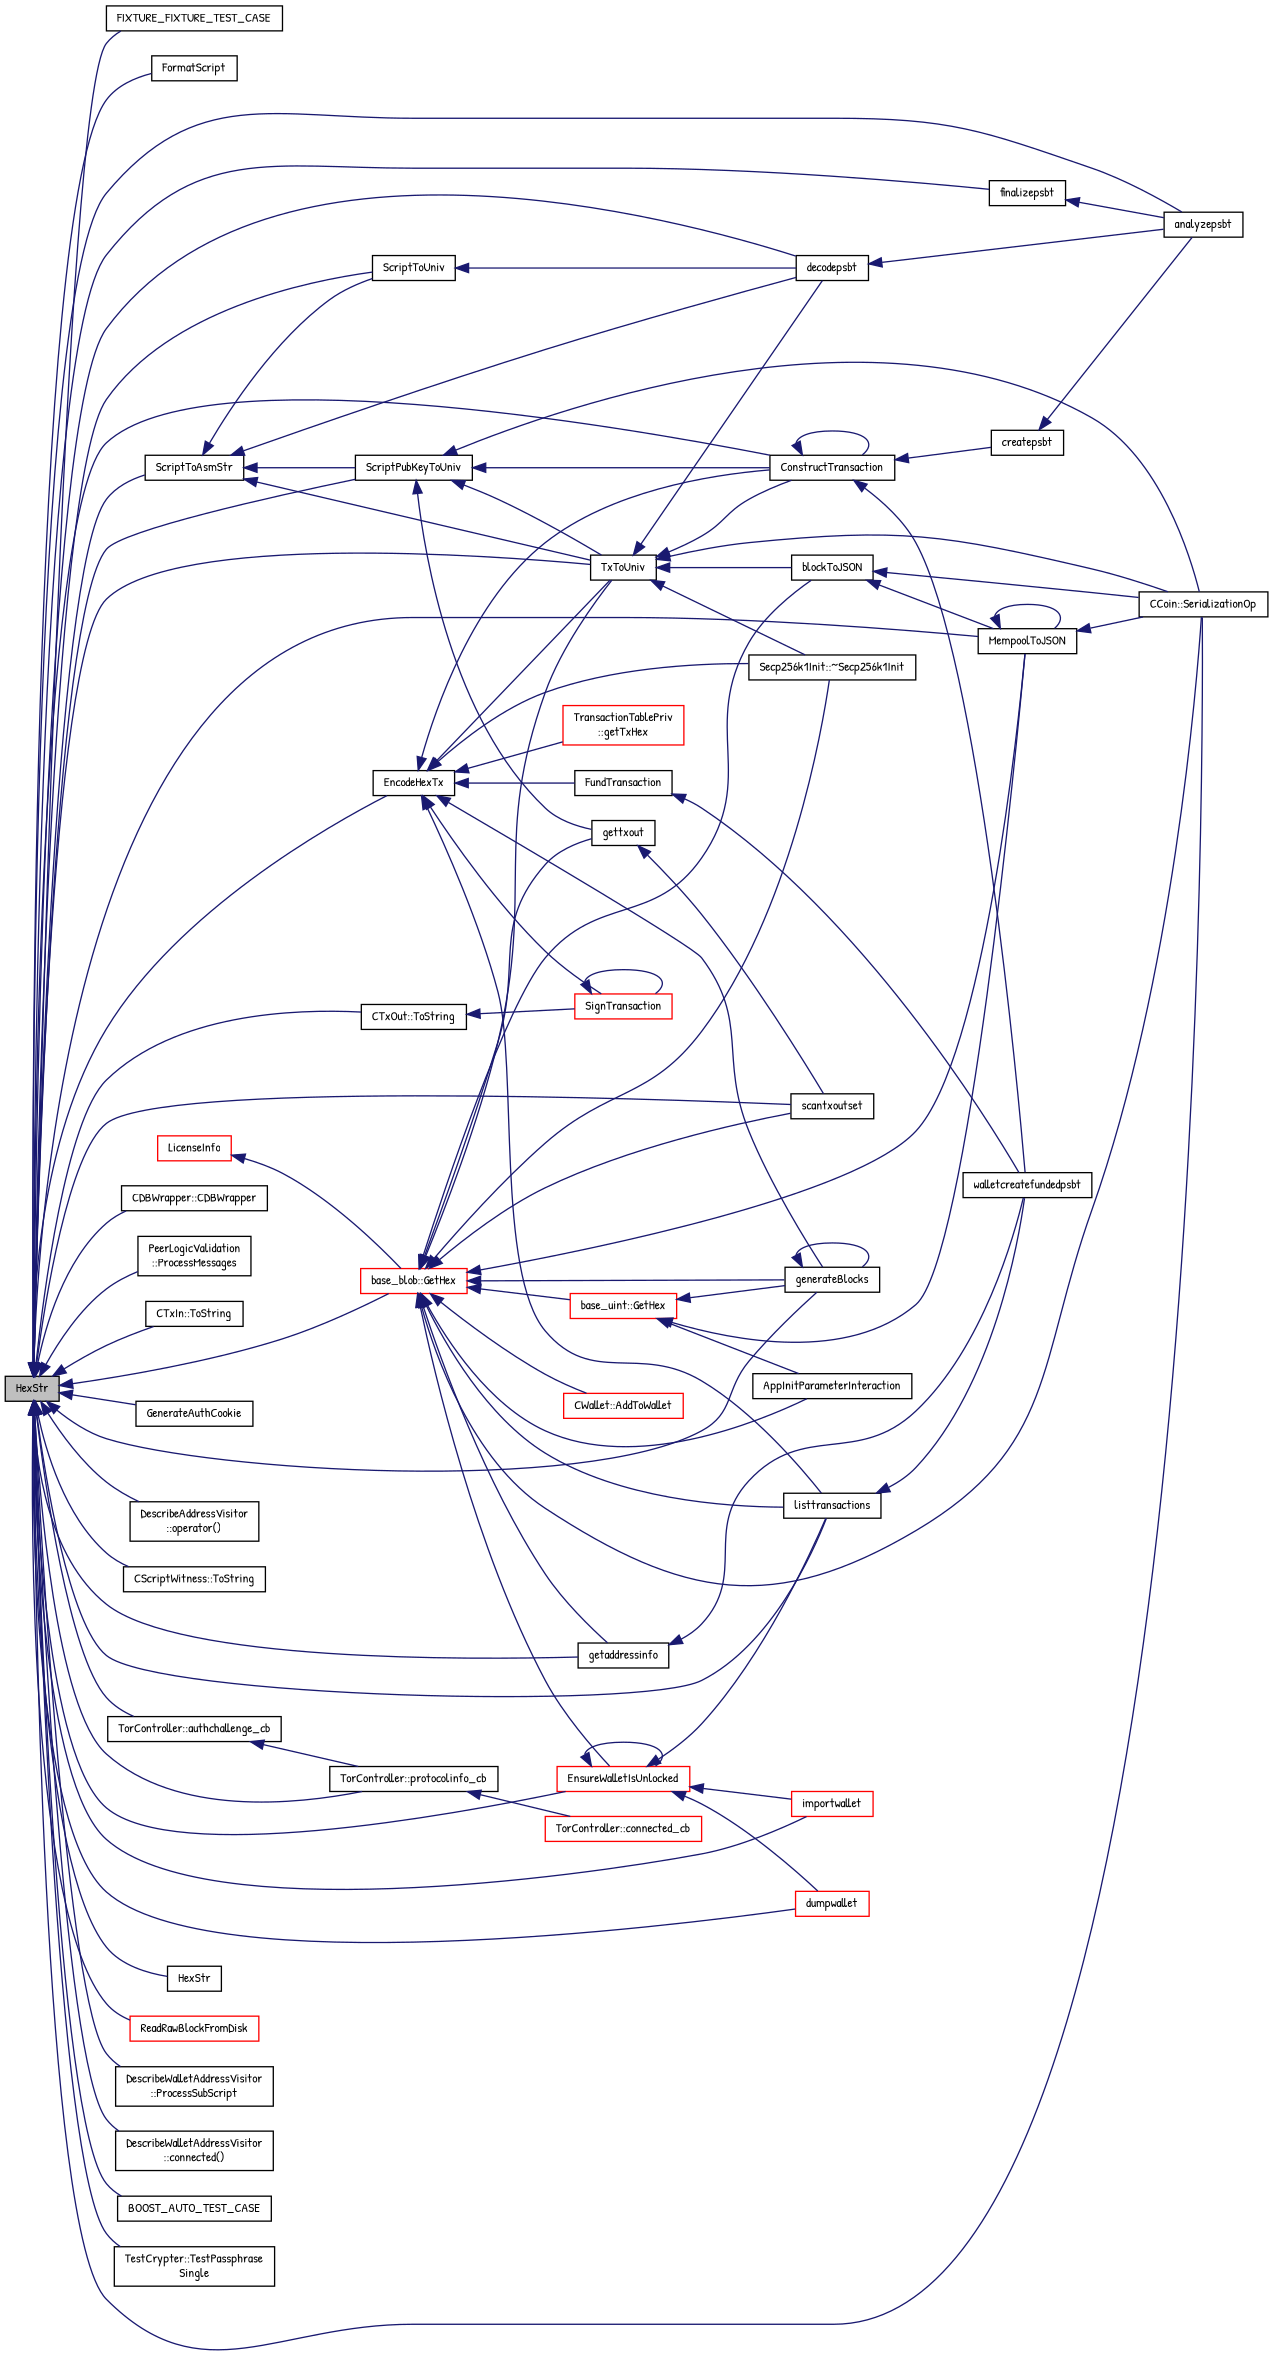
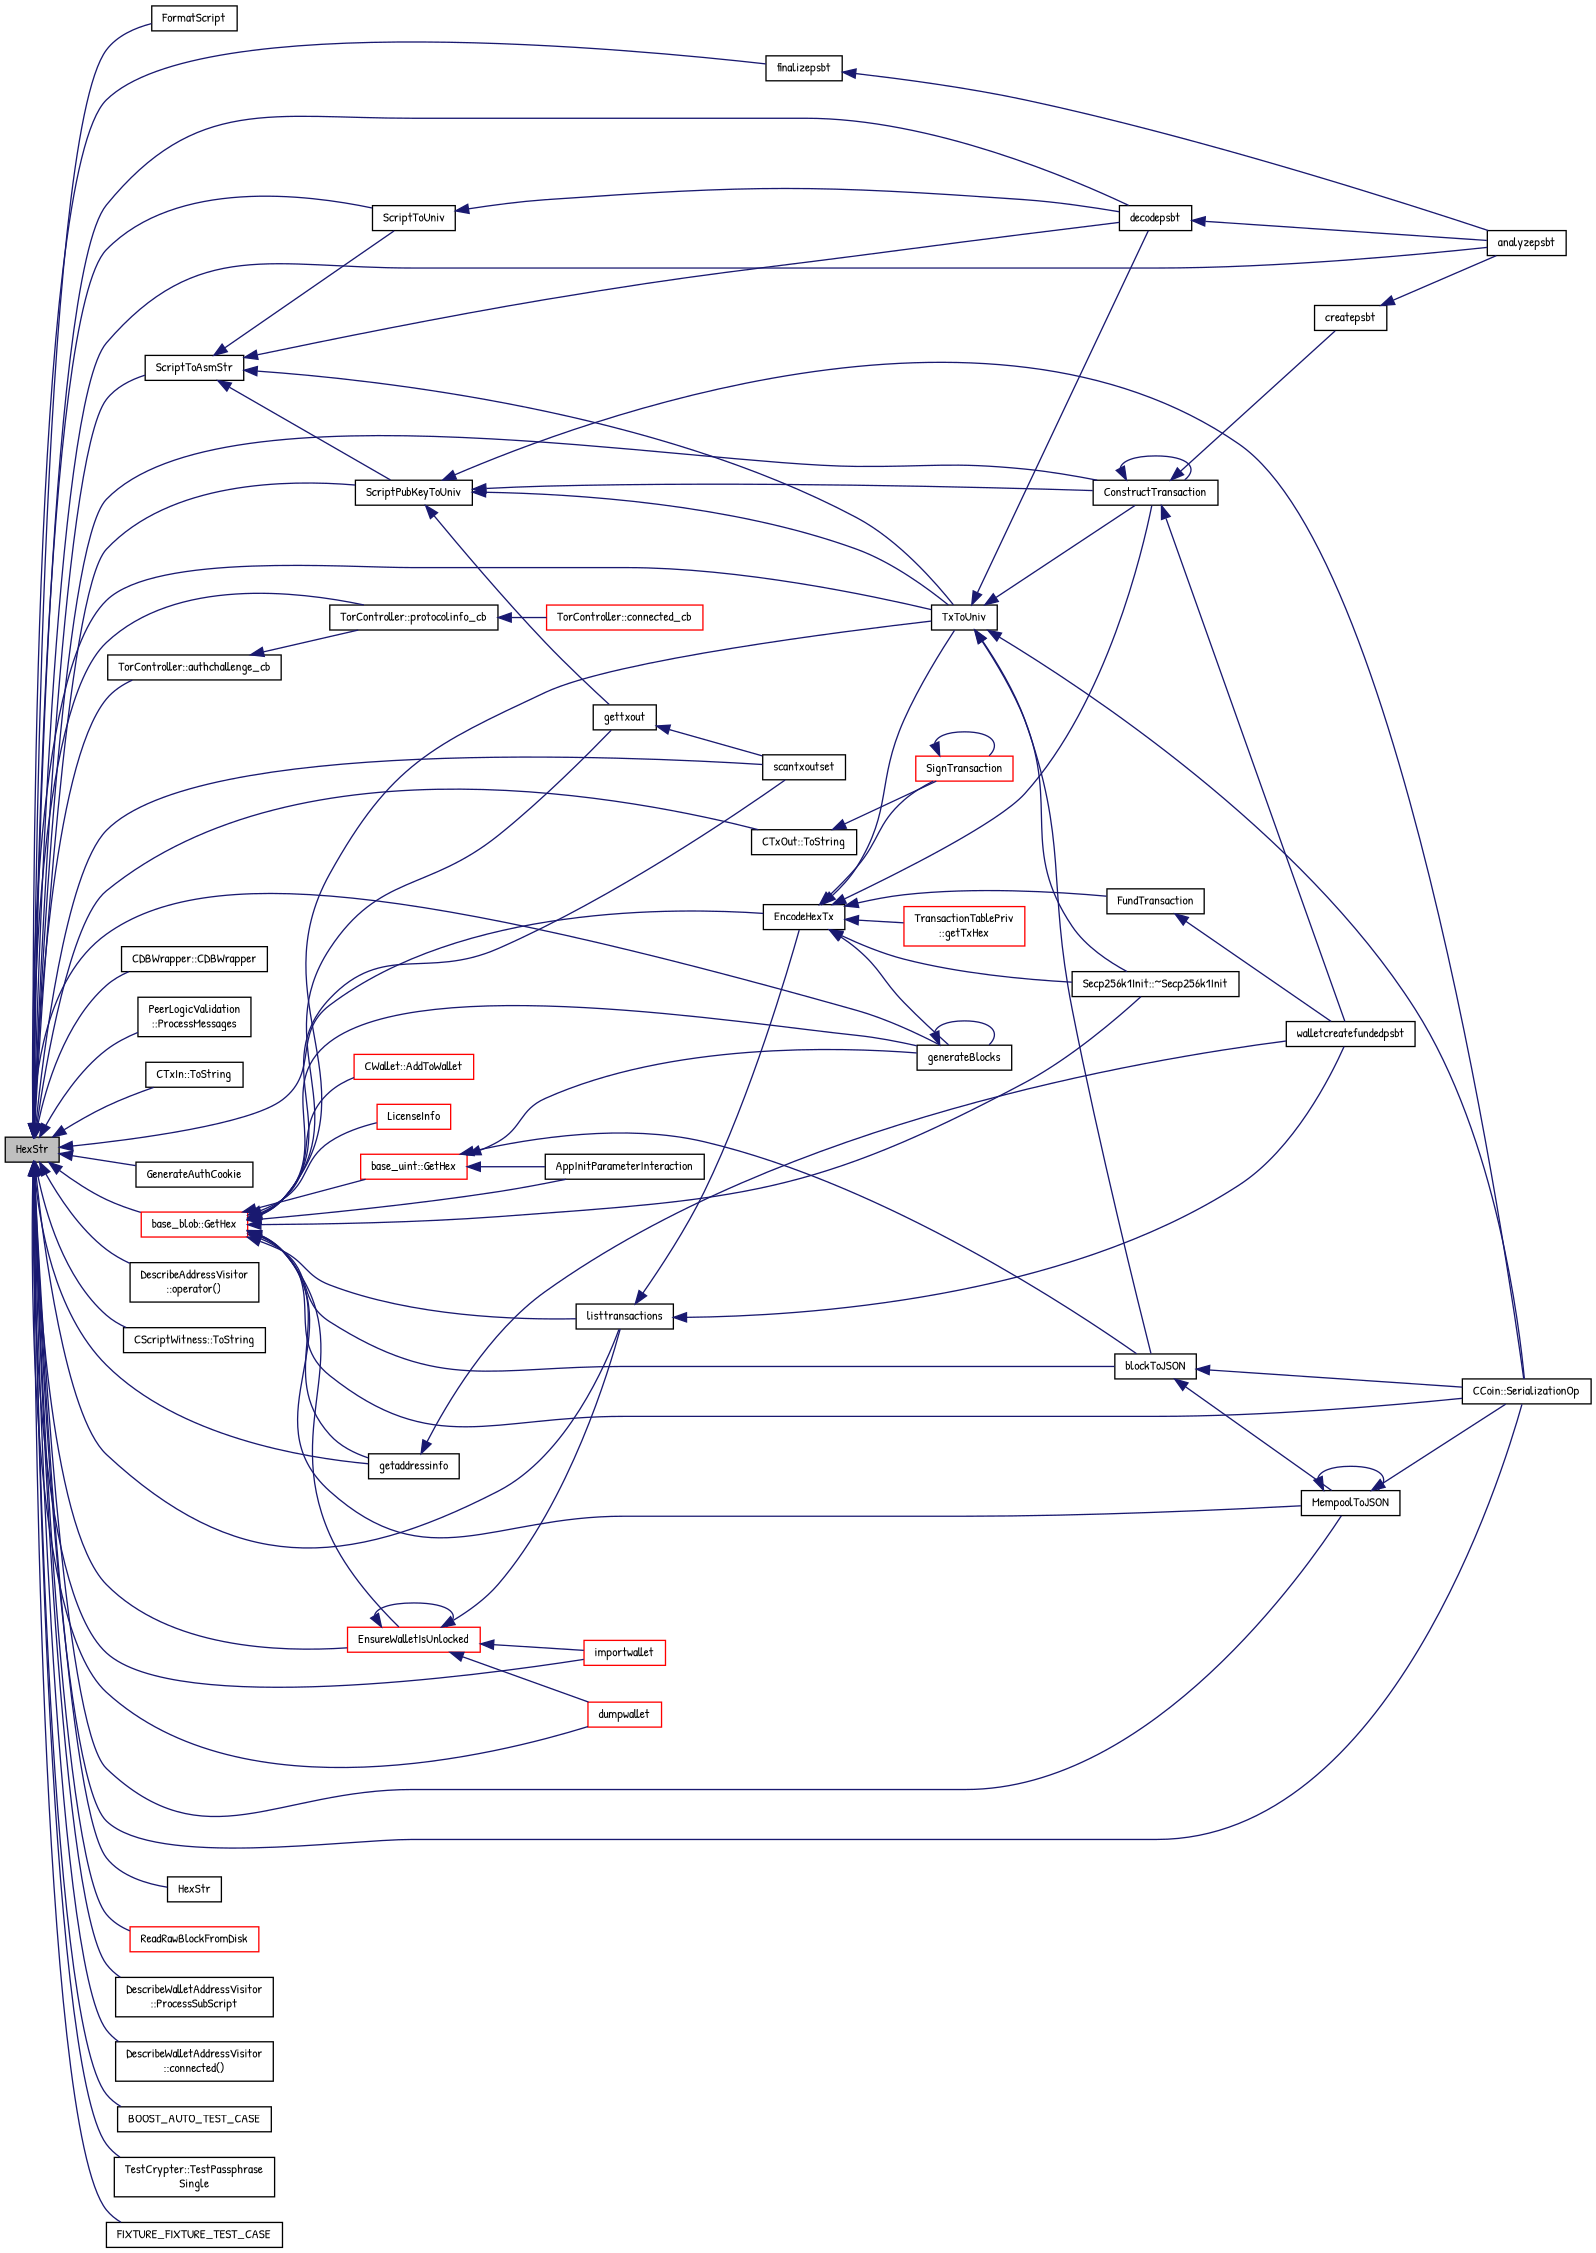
edge "MempoolToJSON" -> "base_uint::GetHex": now "blockToJSON" -> "base_uint::GetHex"
edge "base_blob::GetHex" -> "LicenseInfo": reversed
edge "listtransactions" -> "EncodeHexTx": reversed
